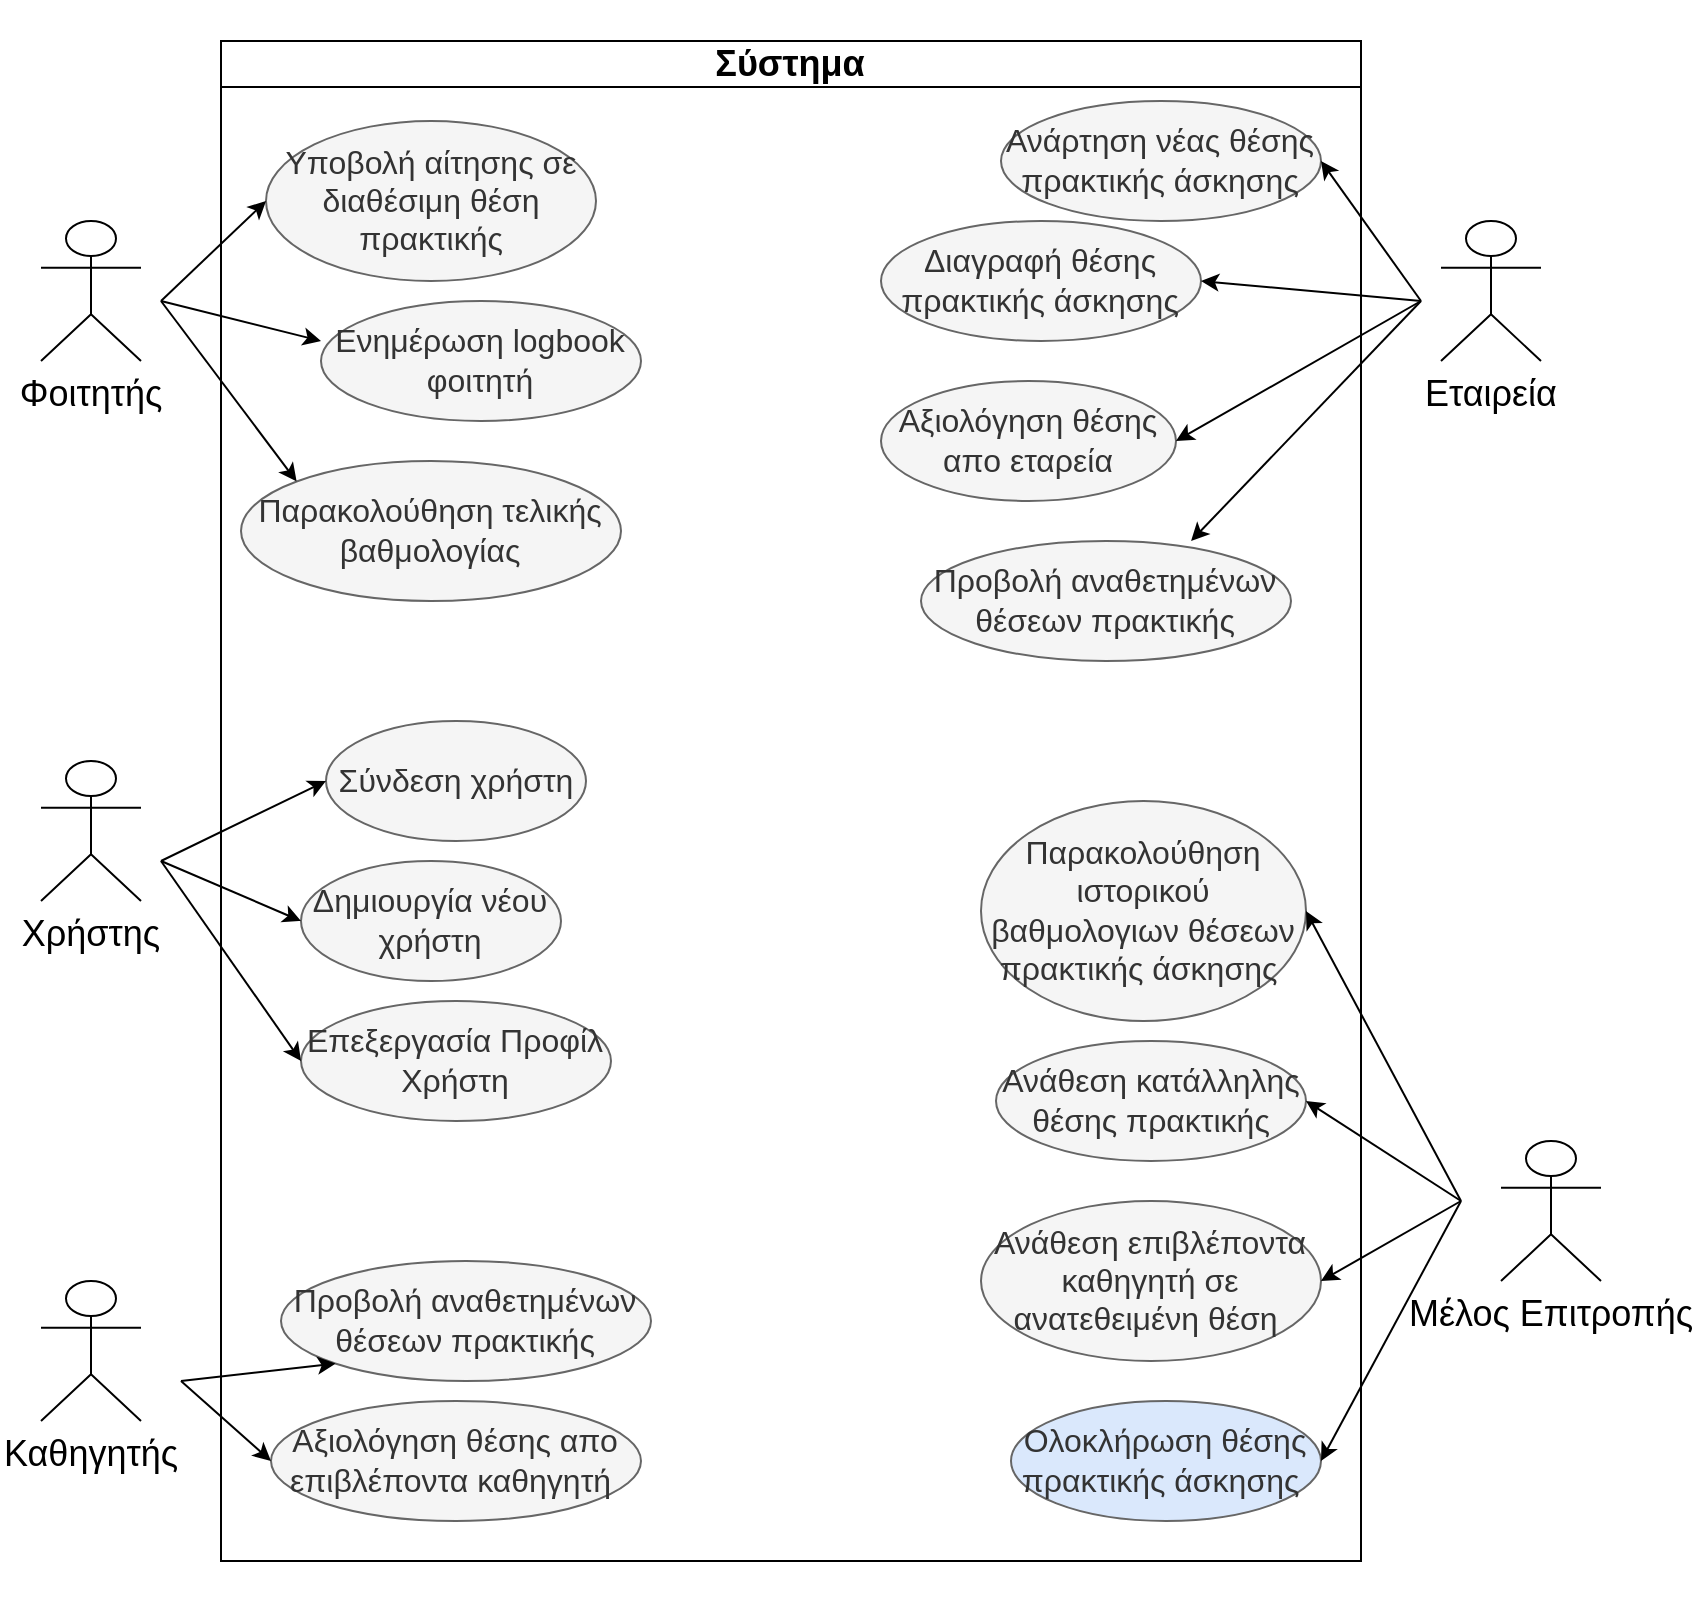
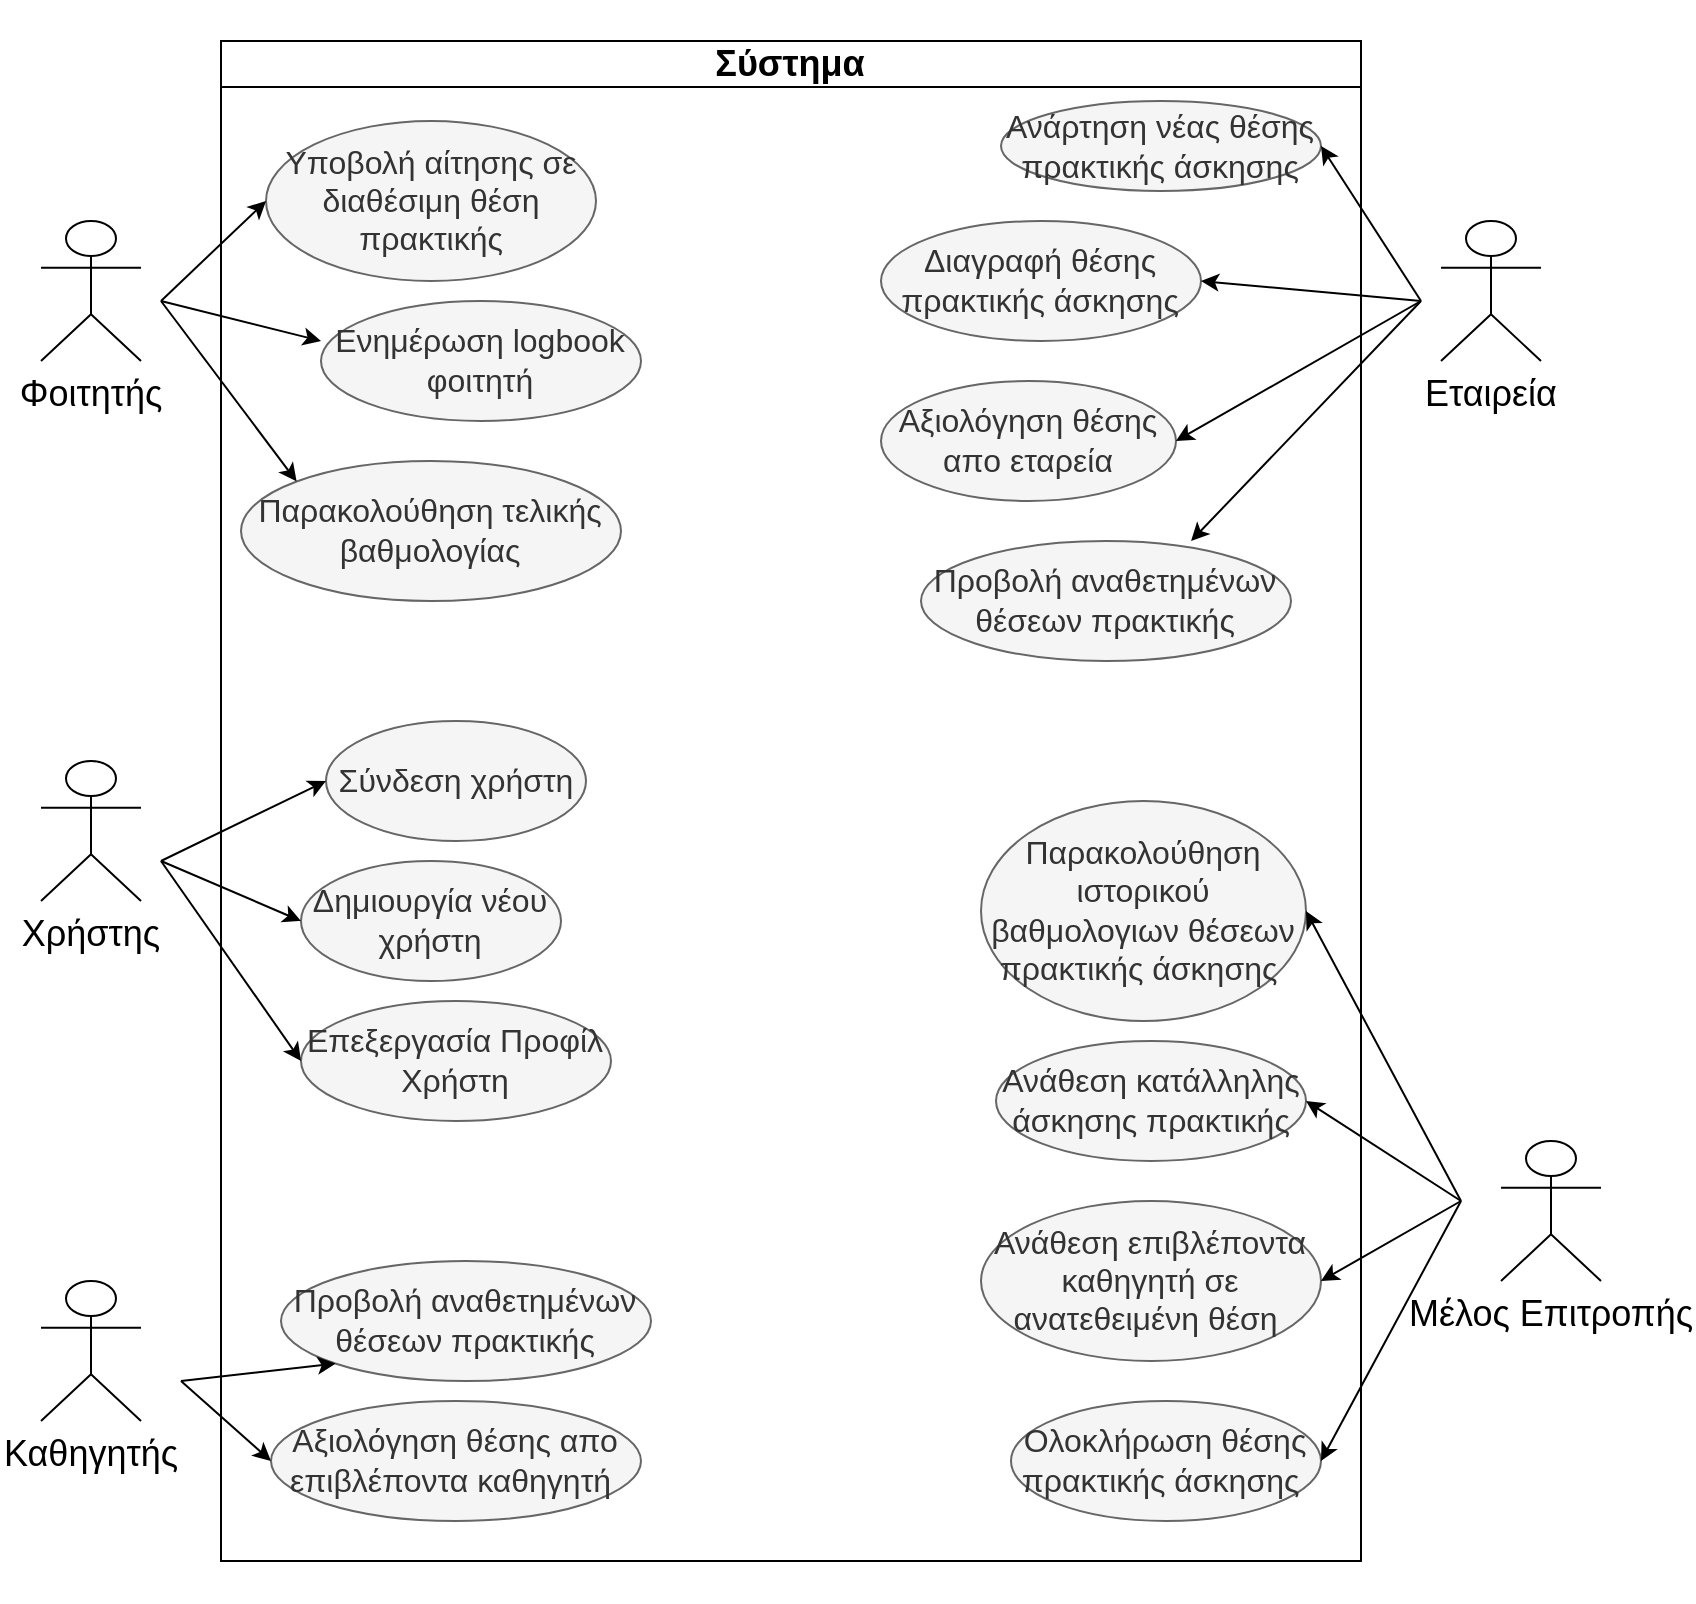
node "Ανάρτηση νέας θέσης πρακτικής άσκησης": size 320x120 -> 320x90
node "Ανάθεση κατάλληλης θέσης πρακτικής": label "Ανάθεση κατάλληλης θέσης πρακτικής" -> "Ανάθεση κατάλληλης άσκησης πρακτικής"
node "Ολοκλήρωση θέσης πρακτικής άσκησης": fillcolor #dae8fc -> #f5f5f5
